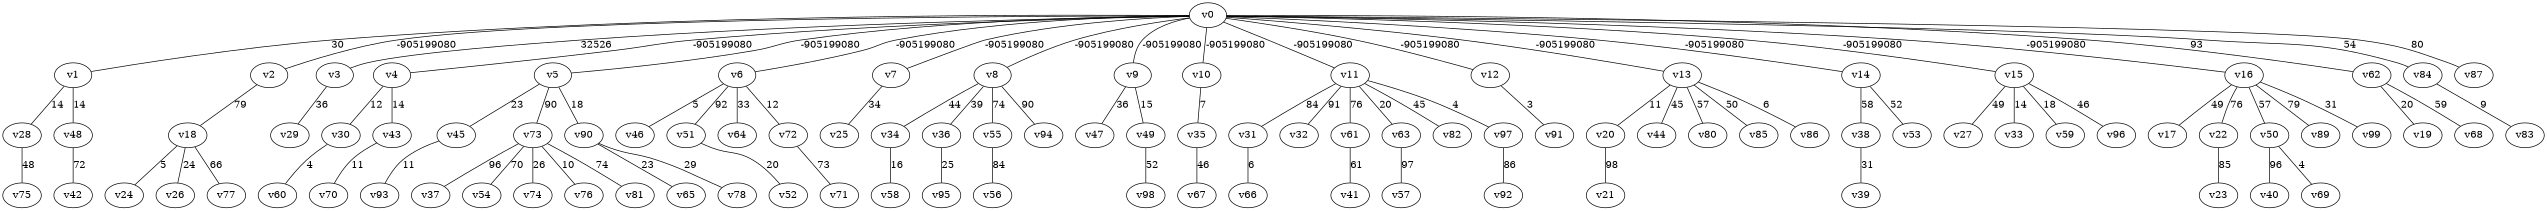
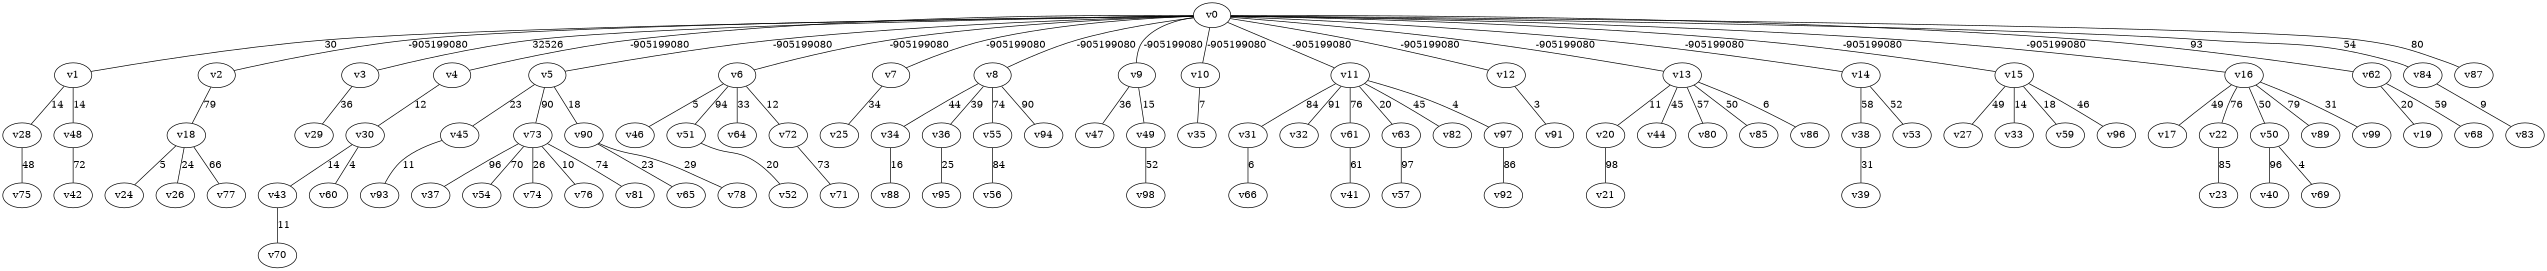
edge "v4" -- "v43": now "v30" -- "v43"
edge "v6" -- "v51": label "92" -> "94"
edge "v16" -- "v50": label "57" -> "50"
node "v58": label "v58" -> "v88"
node "v67": removed
